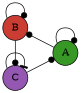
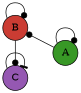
edge "C" -> "A": removed
